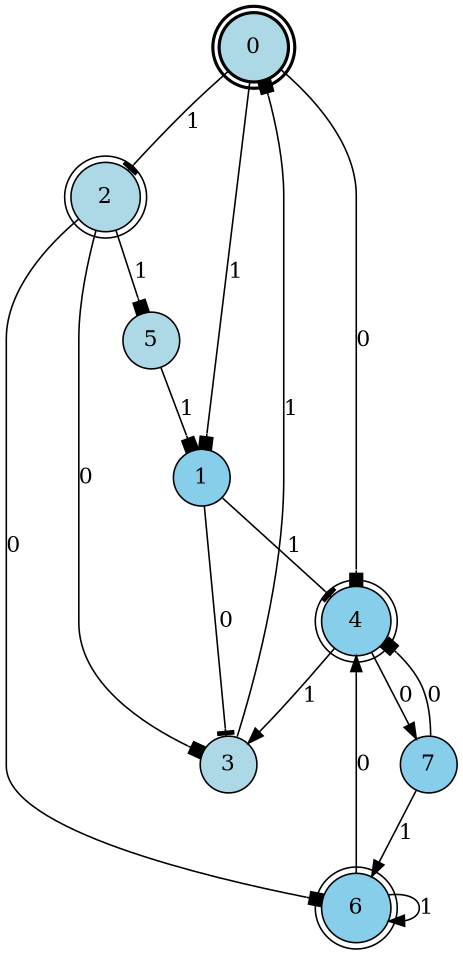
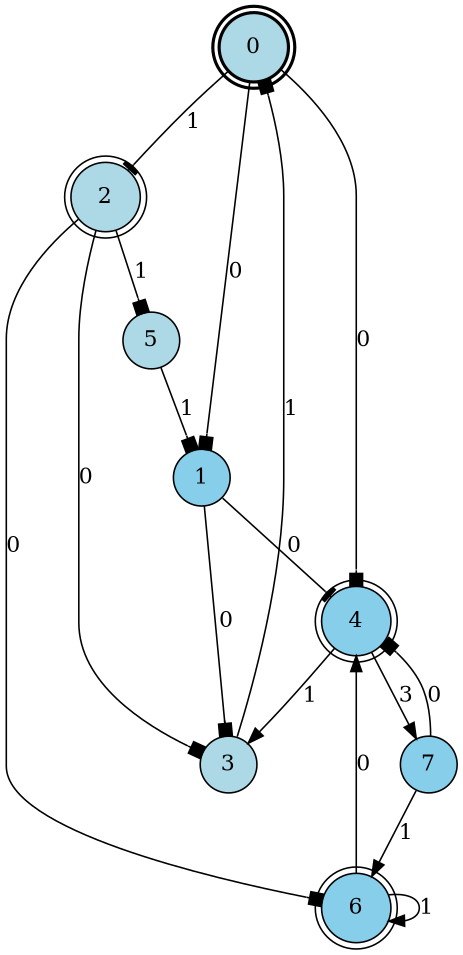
edge "0" -> "1": label "1" -> "0"
edge "1" -> "4": label "1" -> "0"
edge "1" -> "3": arrowhead tee -> box
edge "4" -> "7": label "0" -> "3"
